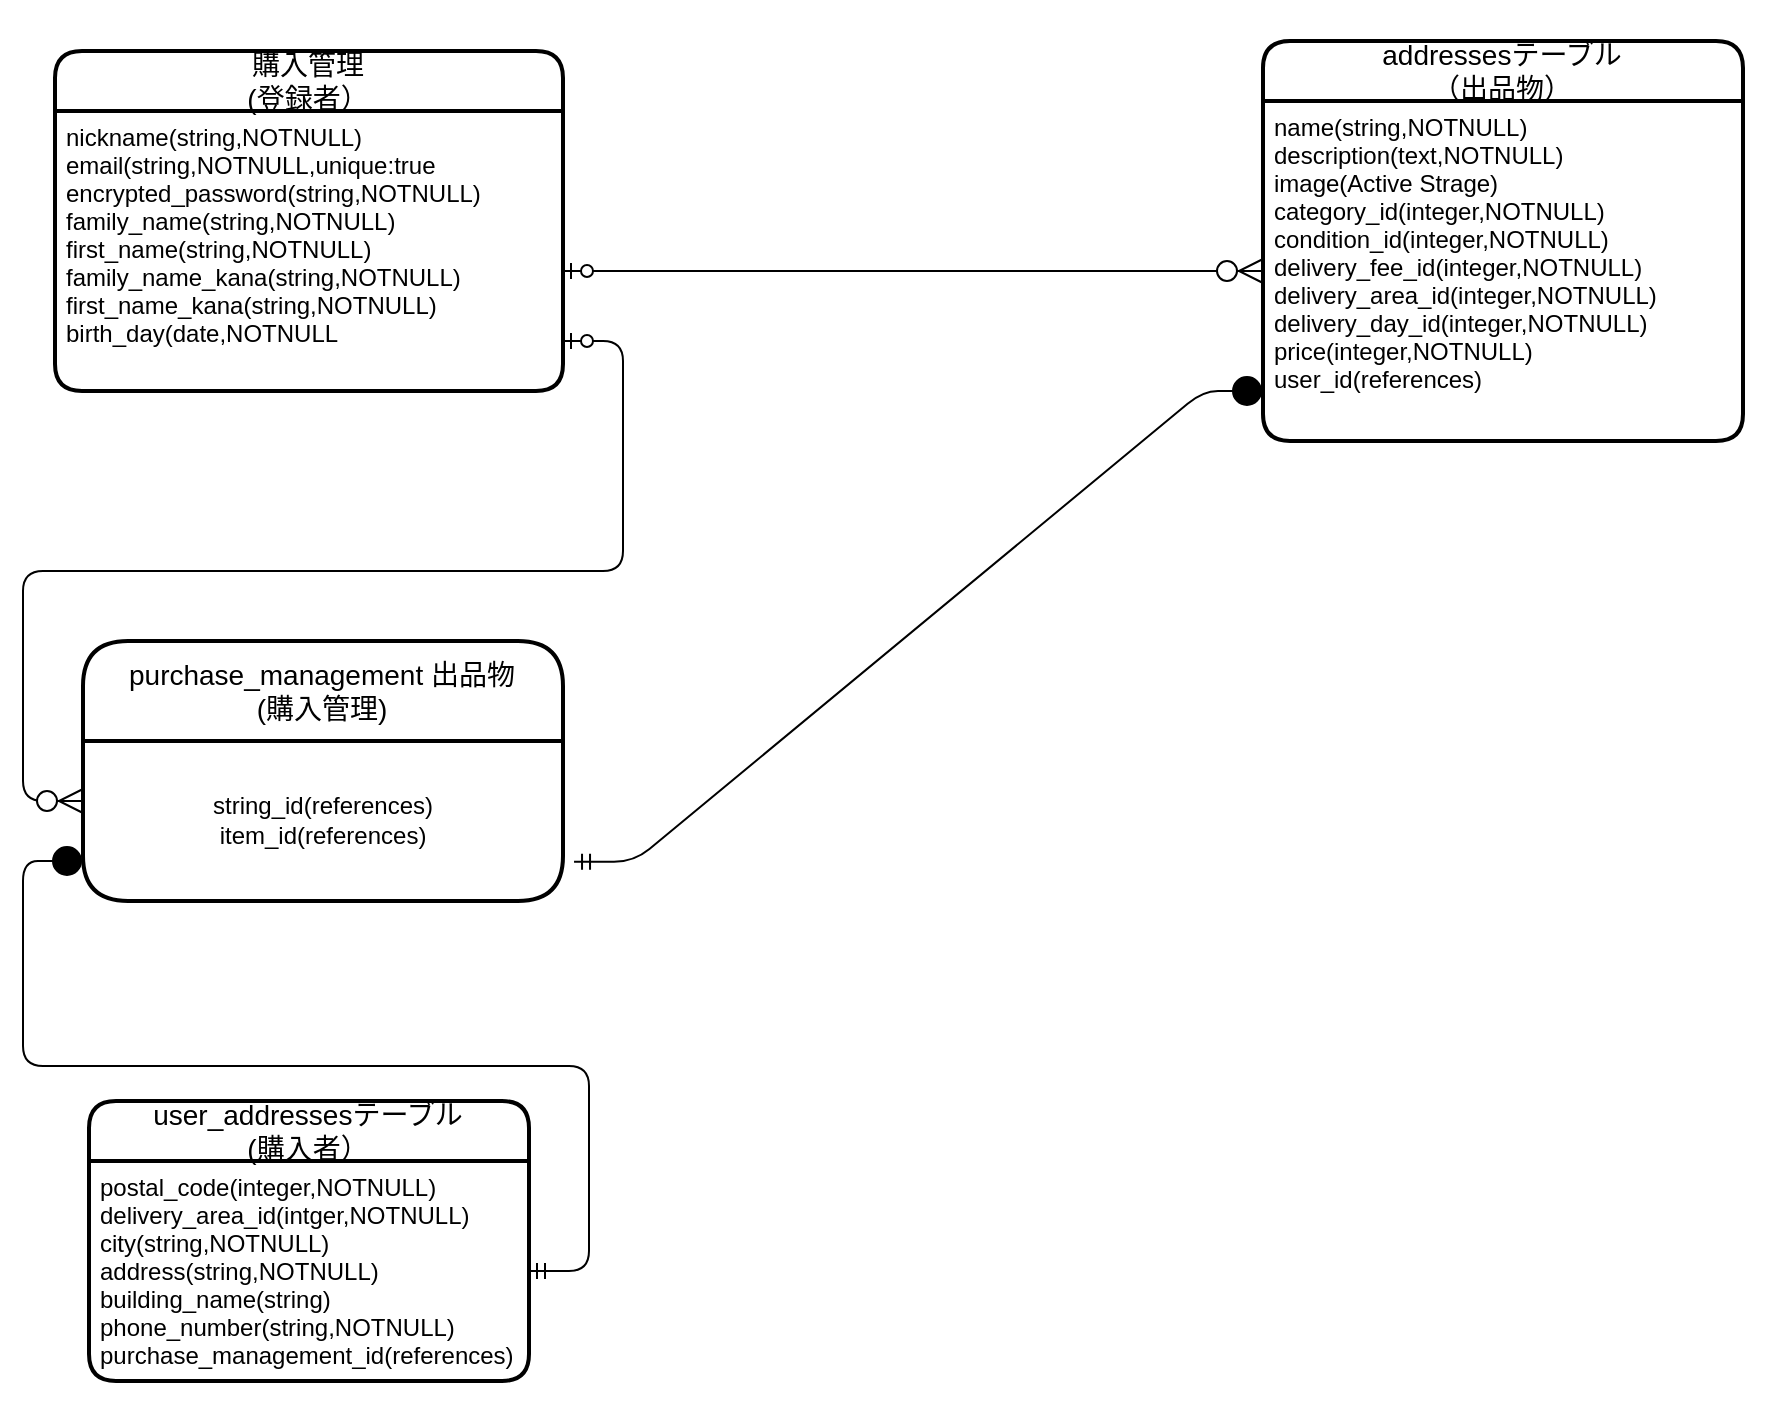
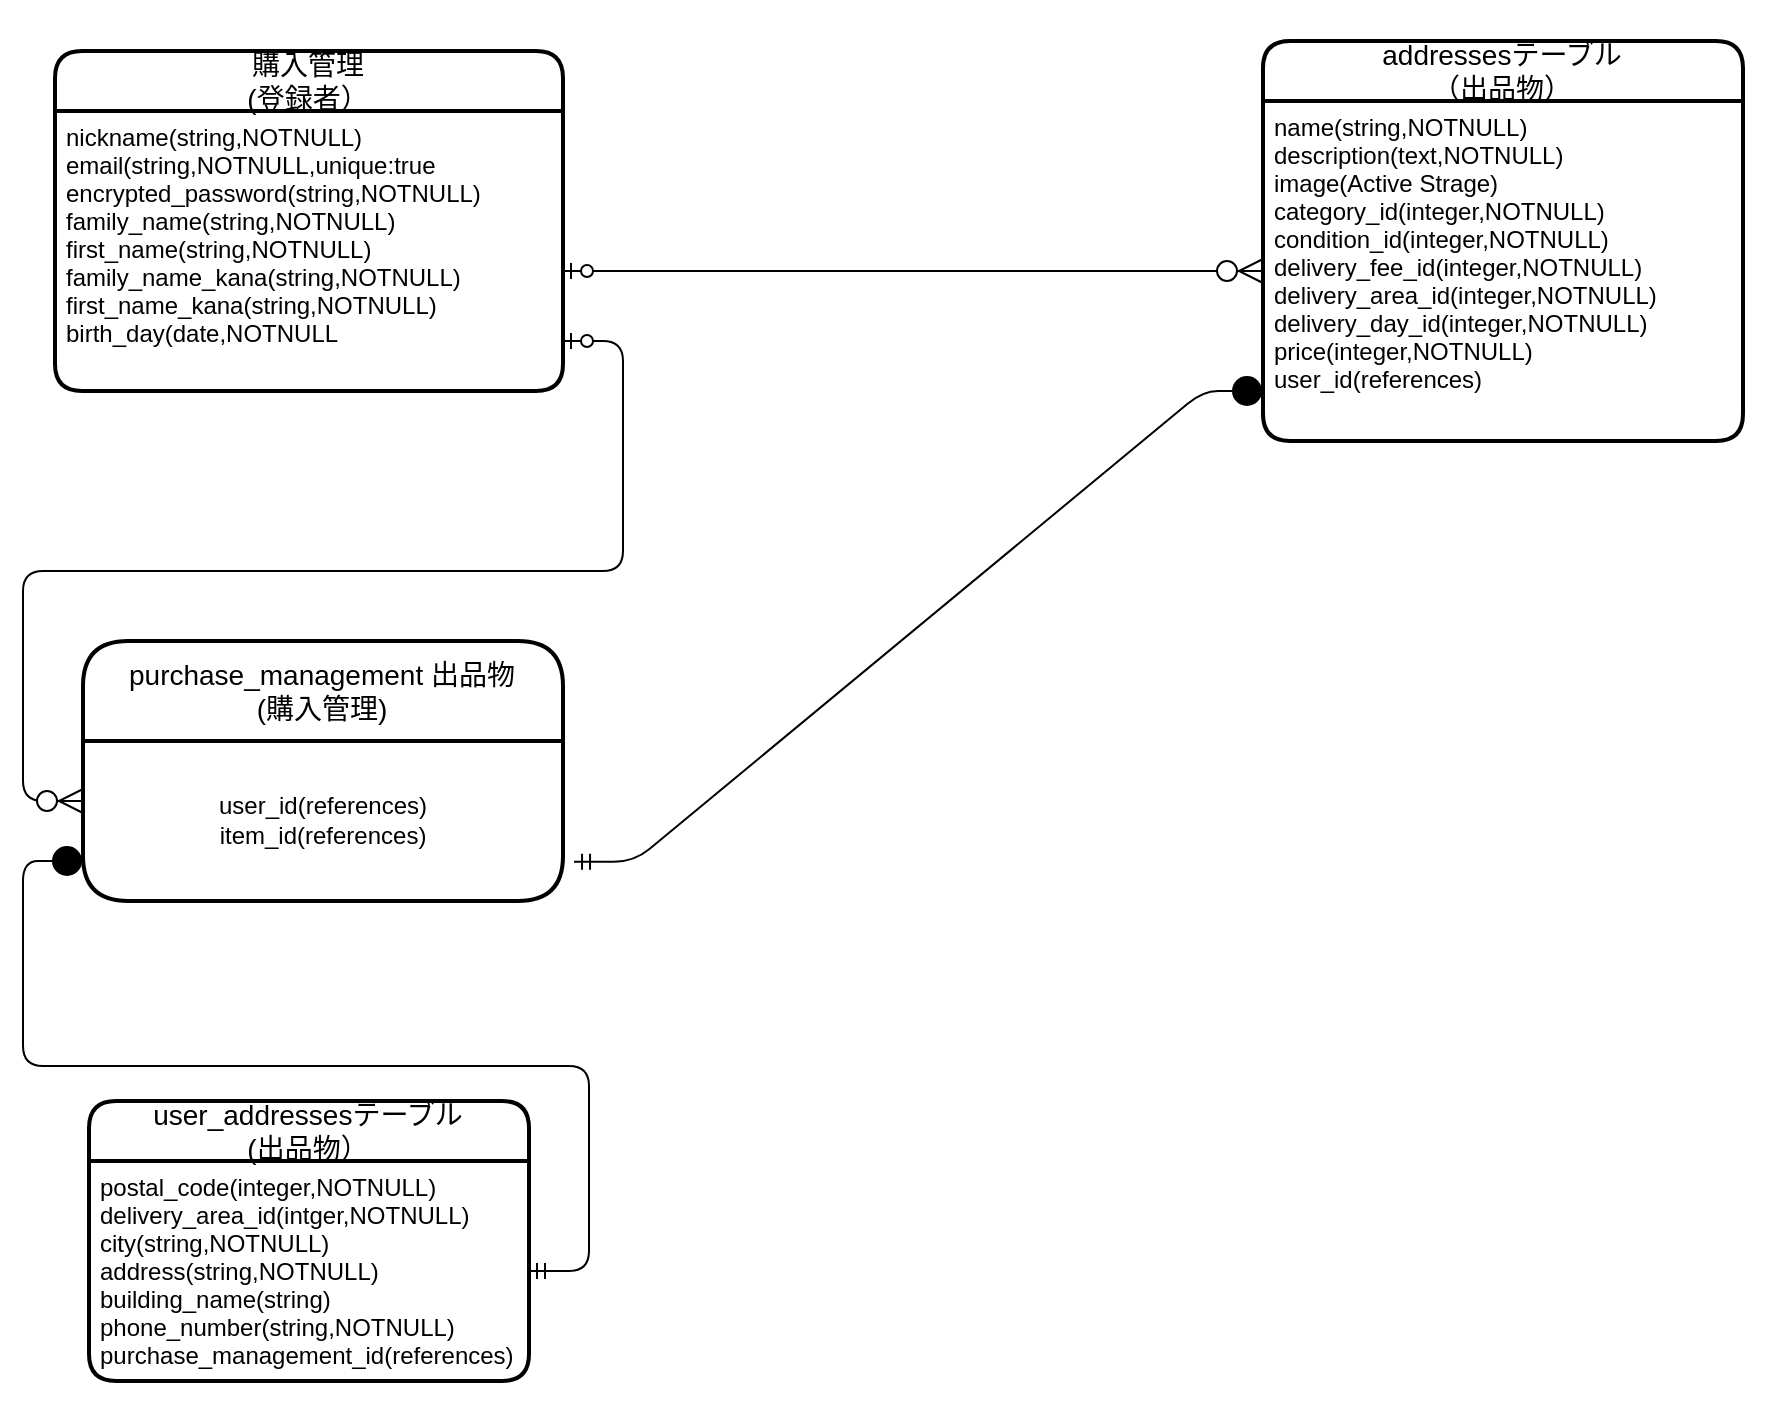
node "string_id(references) item_id(references)": label "string_id(references) item_id(references)" -> "user_id(references) item_id(references)"
node "user_addressesテーブル (購入者）": label "user_addressesテーブル (購入者）" -> "user_addressesテーブル (出品物）"
